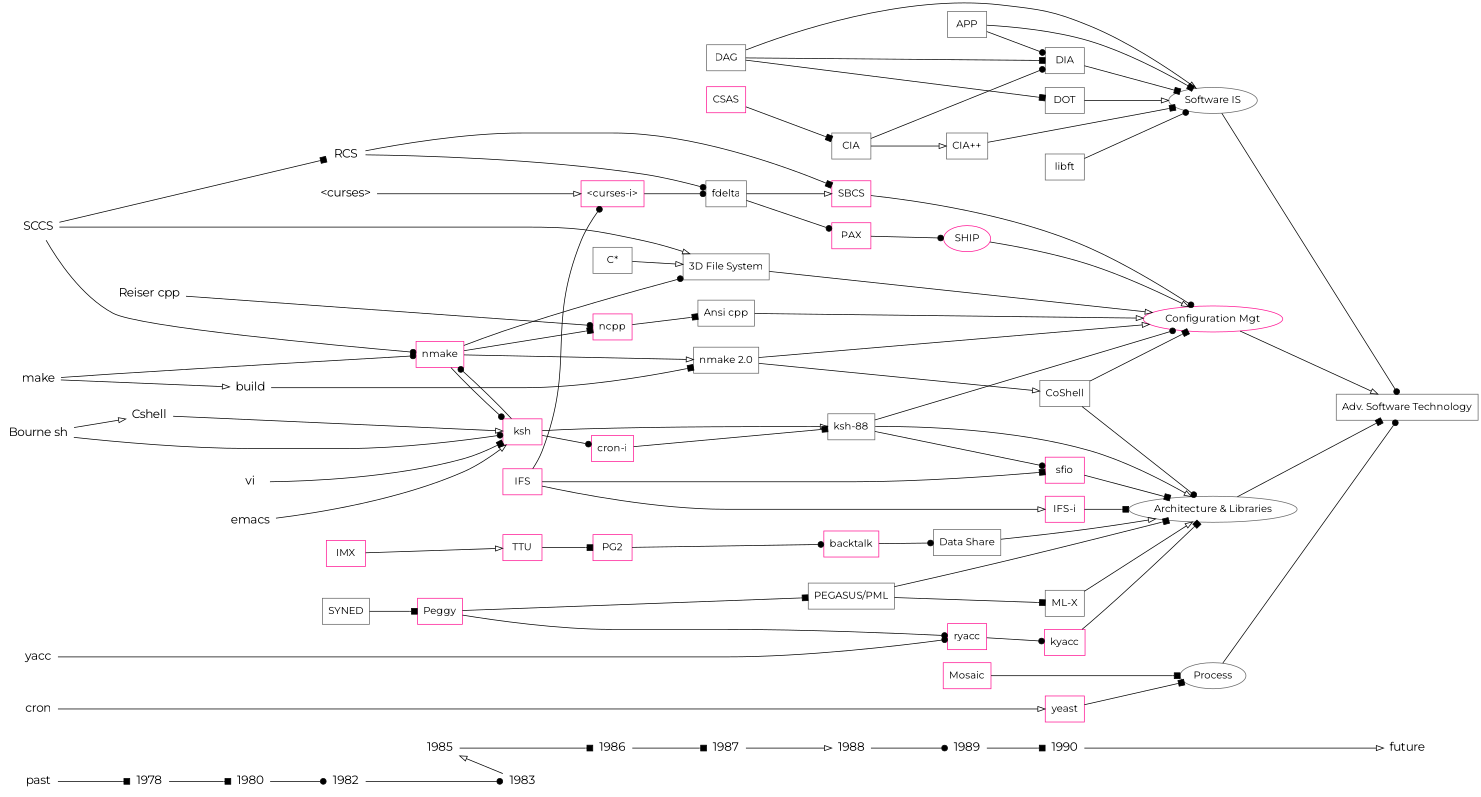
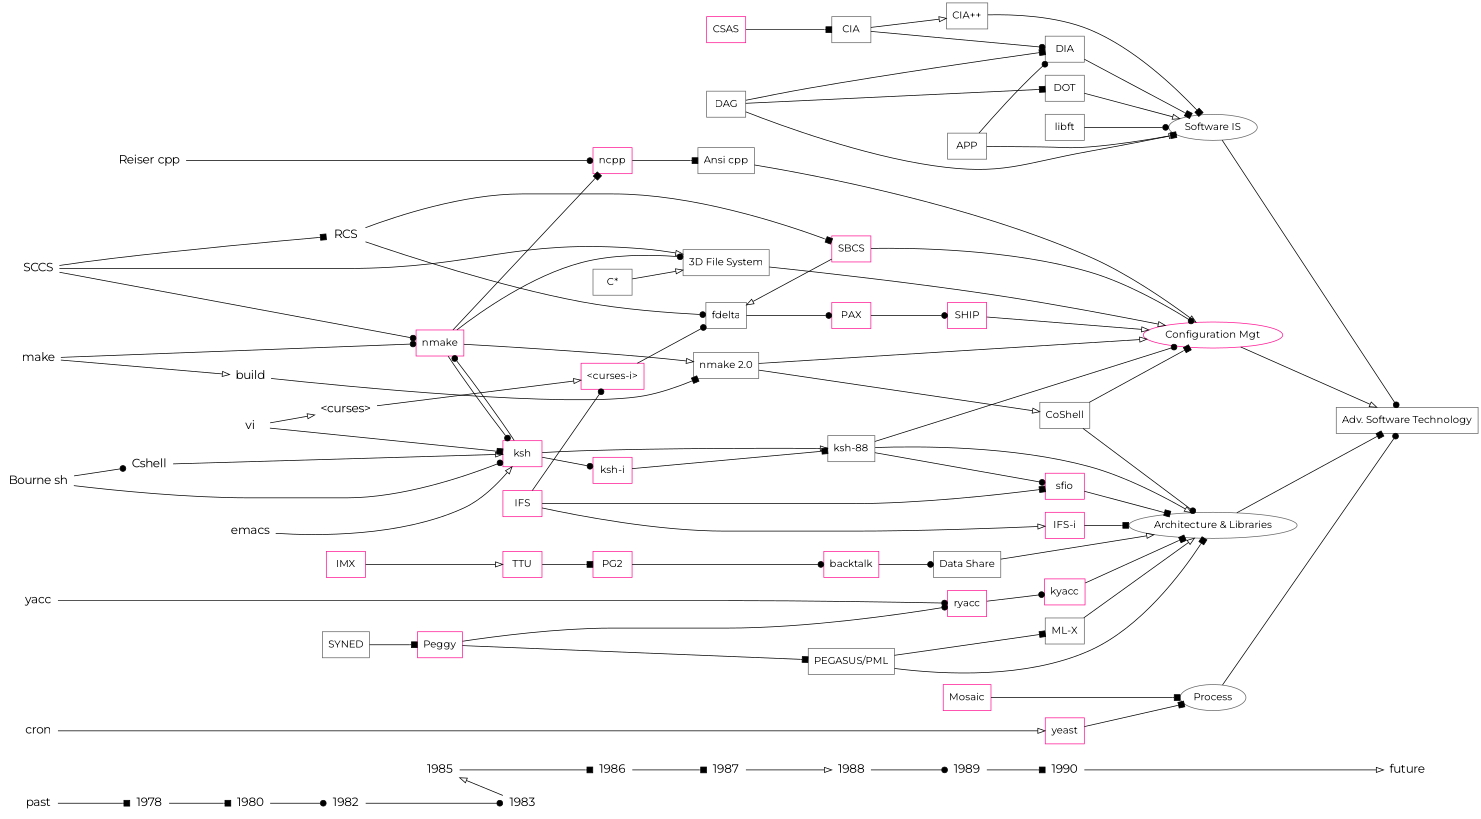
edge "fdelta" -> "SBCS": reversed
node "SHIP": shape ellipse -> box
edge "vi" -> "<curses>": added
edge "Bourne sh" -> "Cshell": arrowhead onormal -> dot
node "cron-i": label "cron-i" -> "ksh-i"
